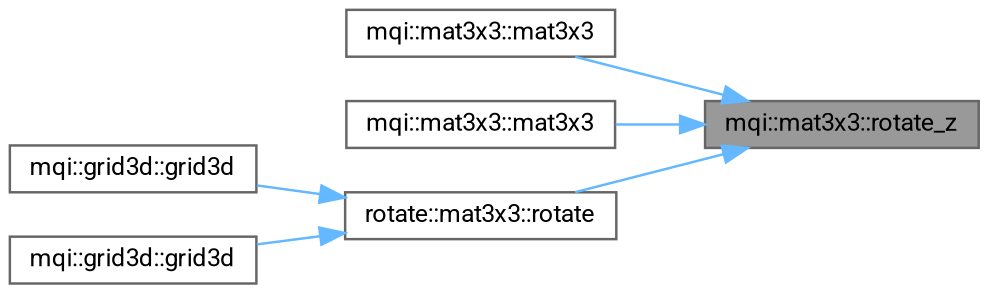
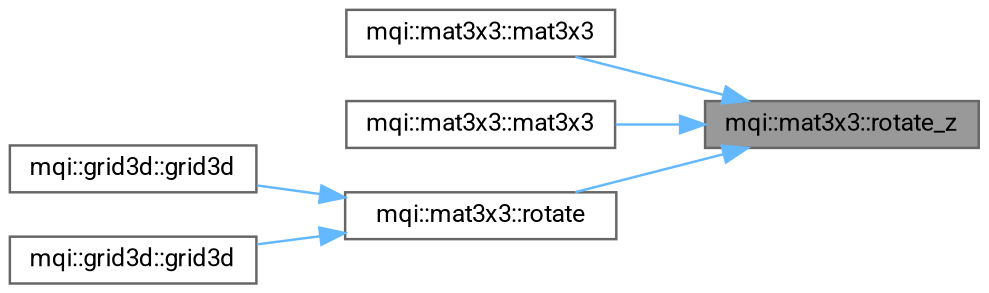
node "rotate::mat3x3::rotate": label "rotate::mat3x3::rotate" -> "mqi::mat3x3::rotate"
